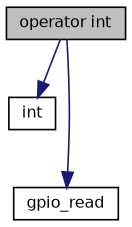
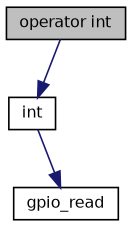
edge "operator int" -> "gpio_read": now "int" -> "gpio_read"
